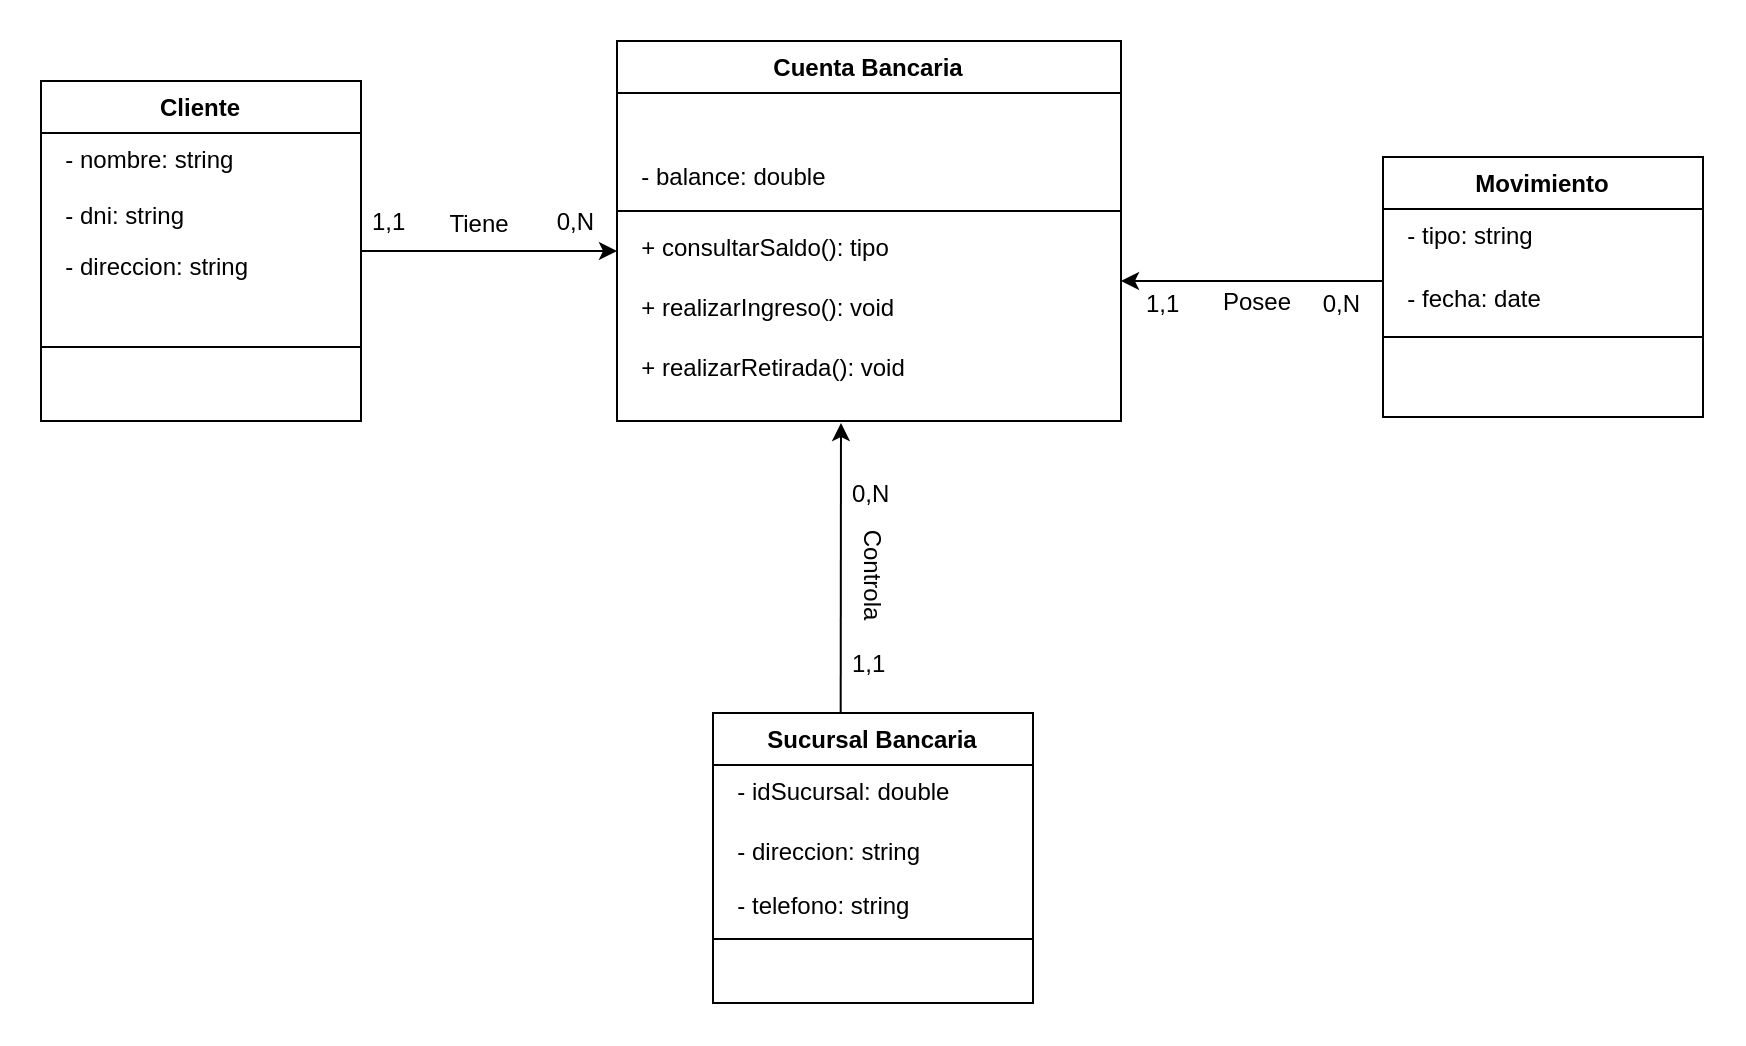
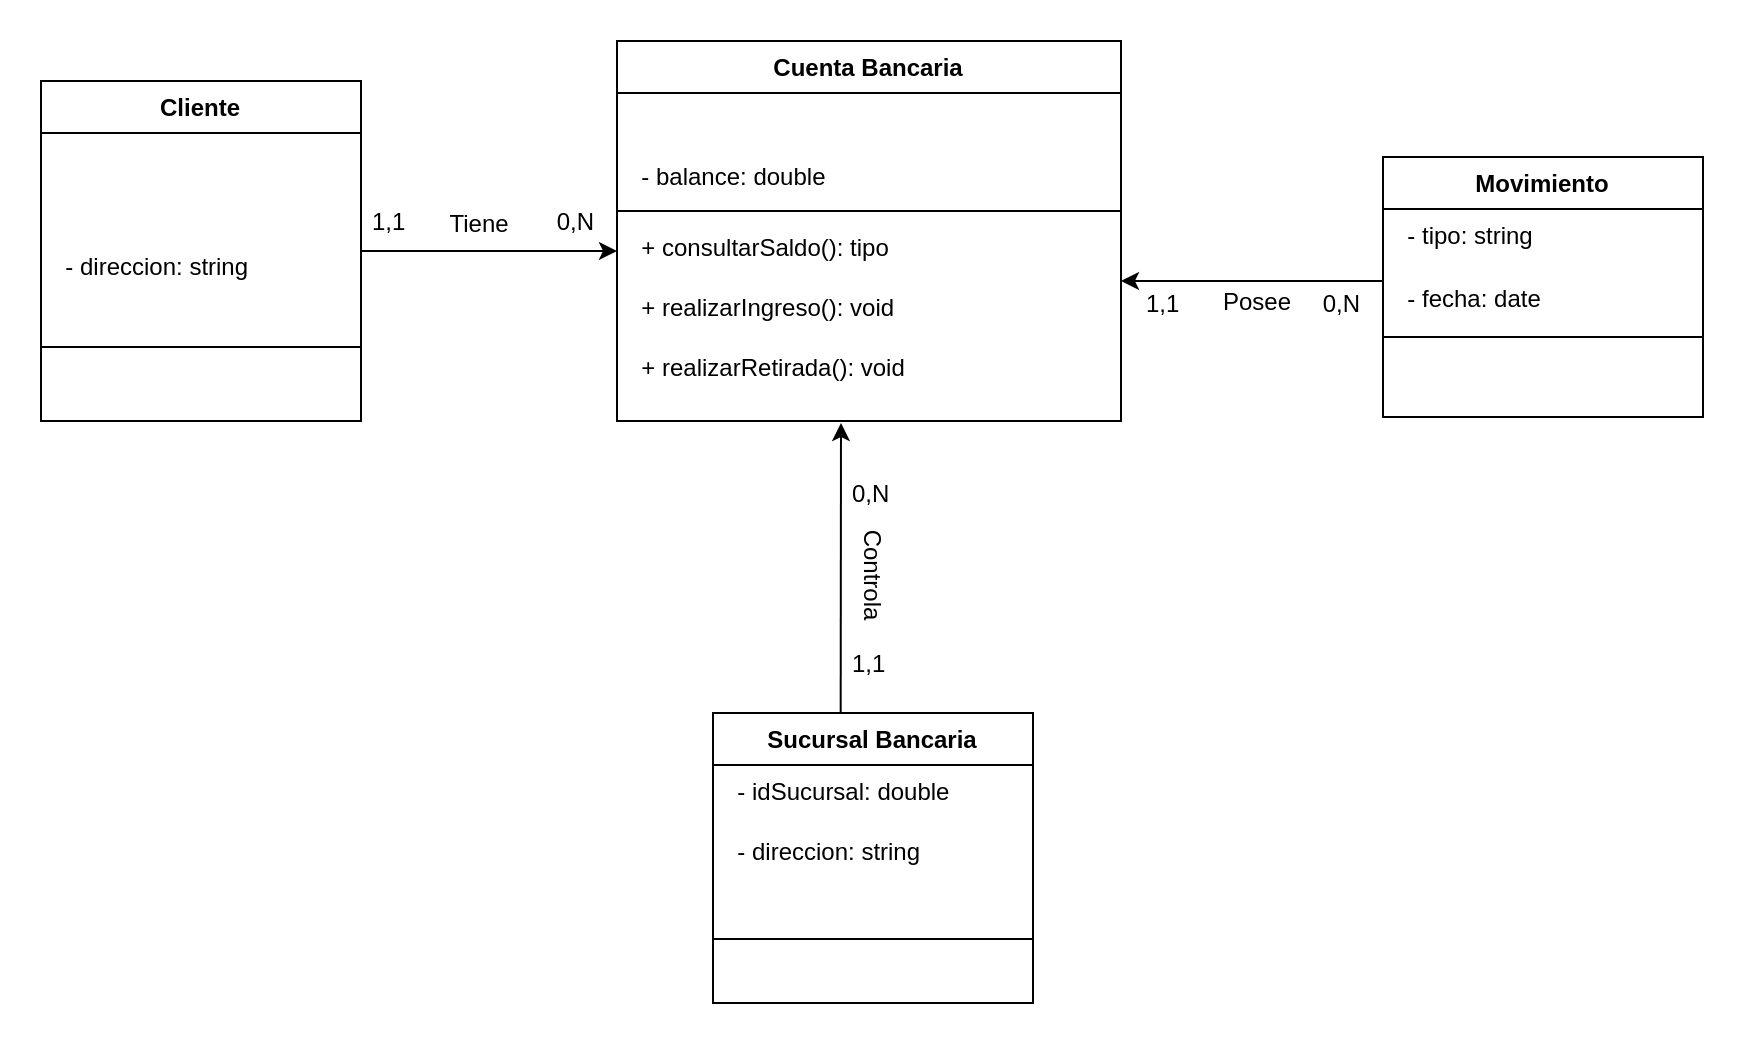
node "- nombre: string": removed
node "- dni: string": removed
node "- telefono: string": removed
